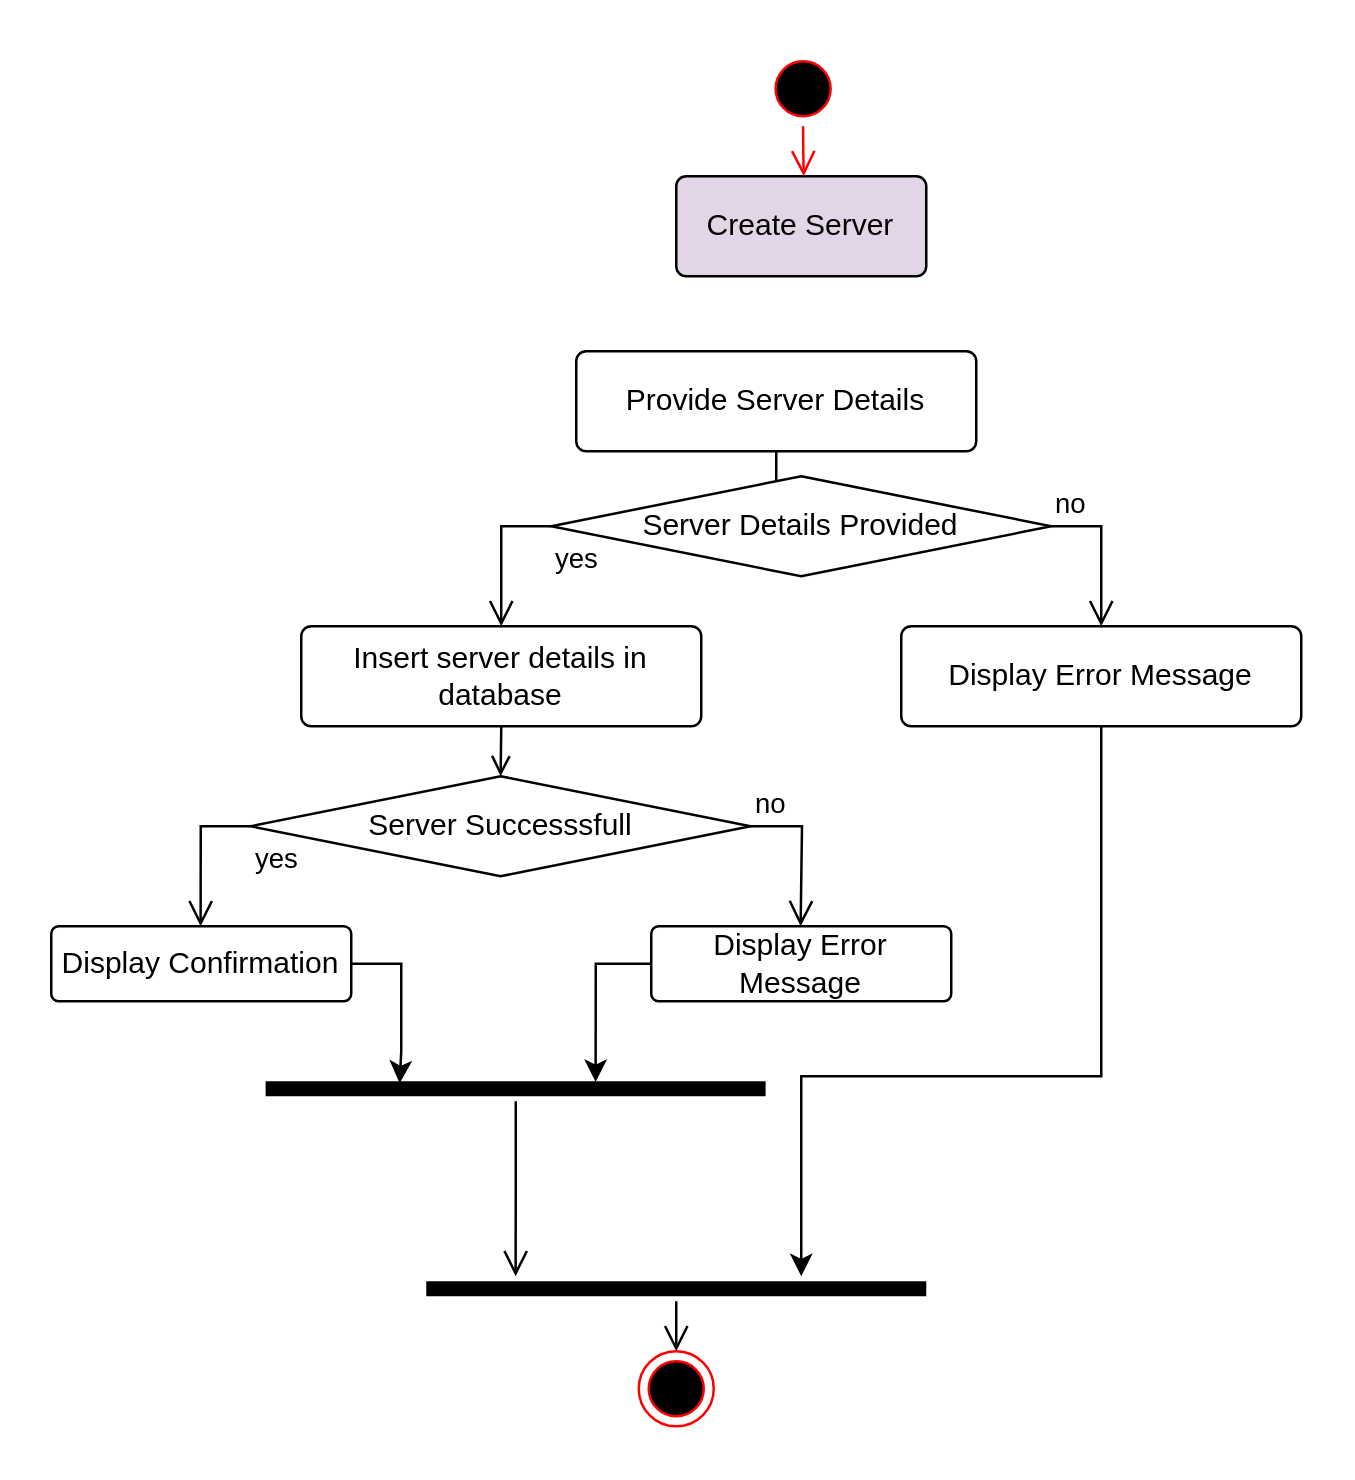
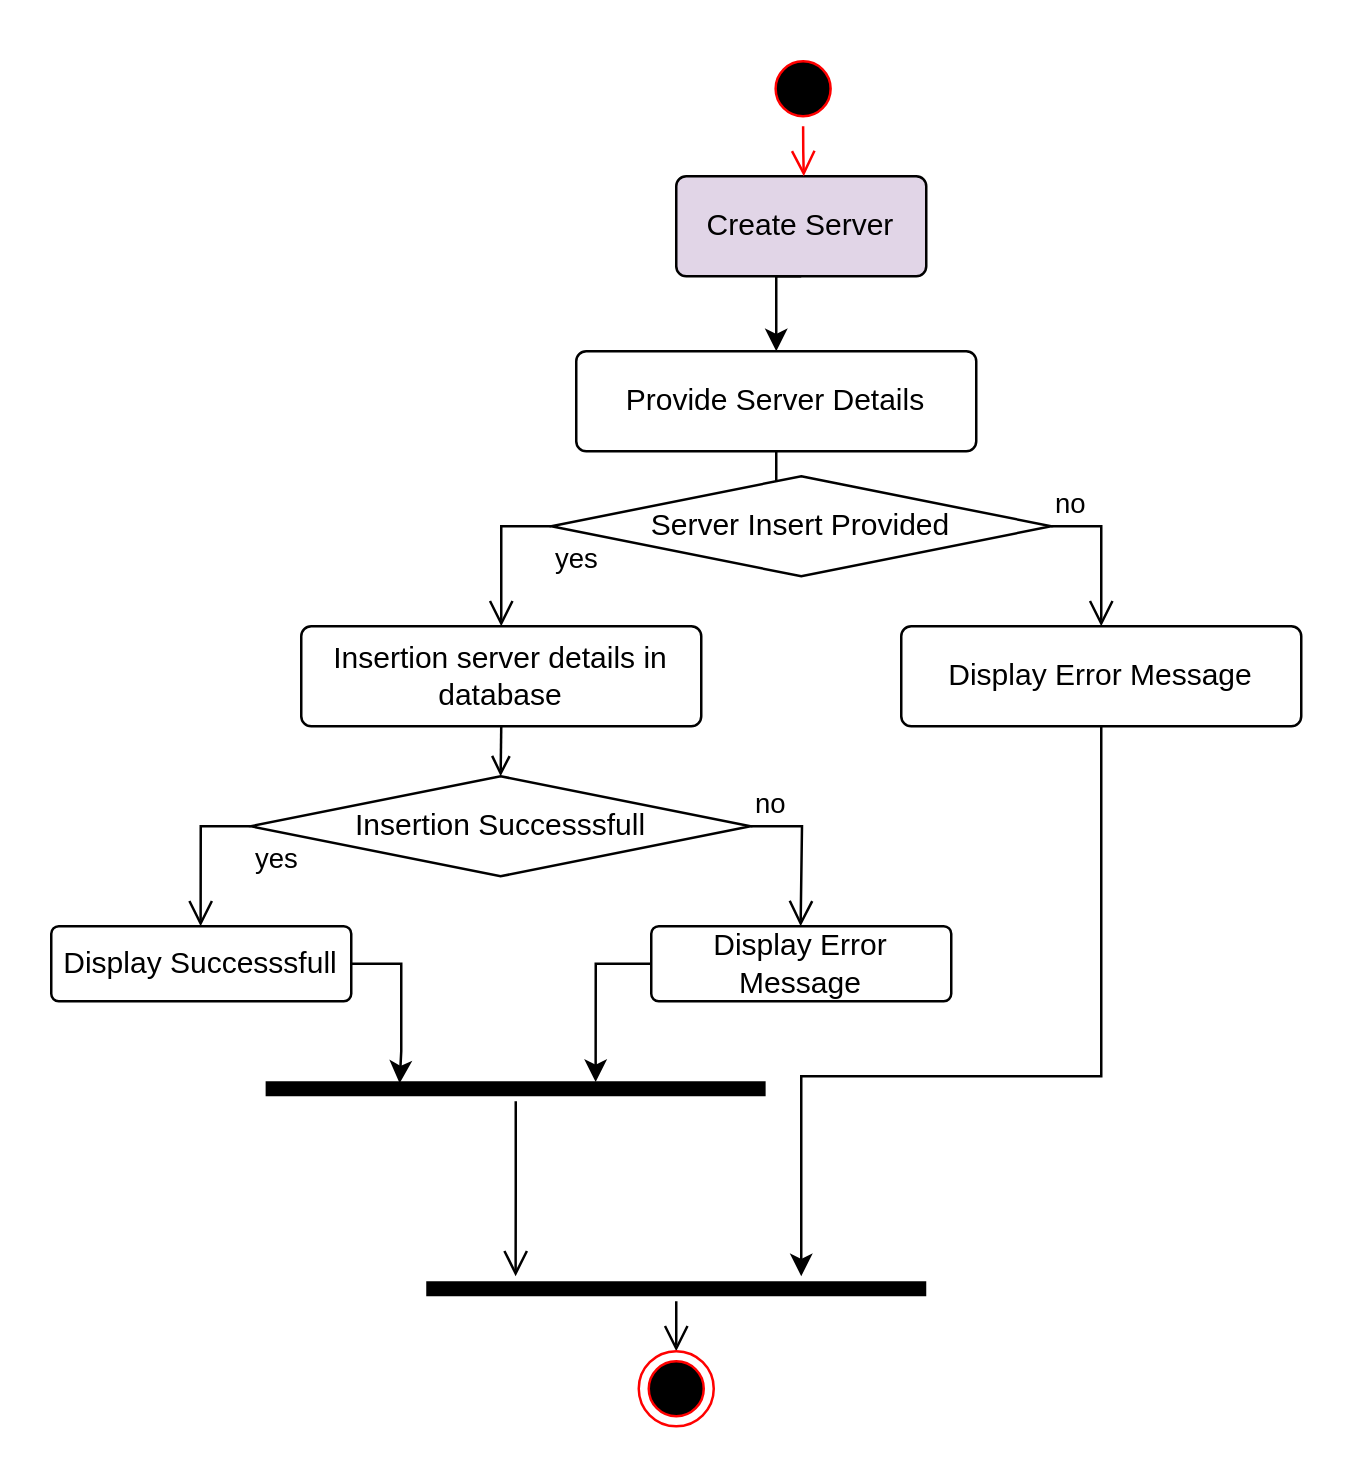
edge "Create Server" -> "Provide Server Details": added
node "Server Details Provided": label "Server Details Provided" -> "Server Insert Provided"
node "Insert server details in database": label "Insert server details in database" -> "Insertion server details in database"
node "Server Successsfull": label "Server Successsfull" -> "Insertion Successsfull"
node "Display Confirmation": label "Display Confirmation" -> "Display Successsfull"
